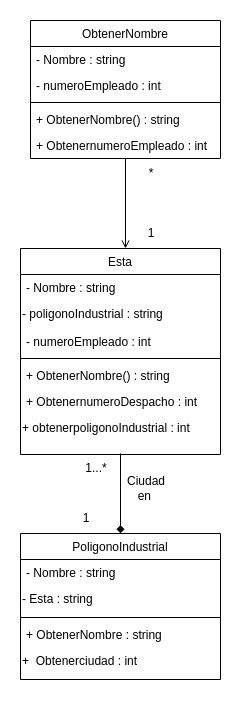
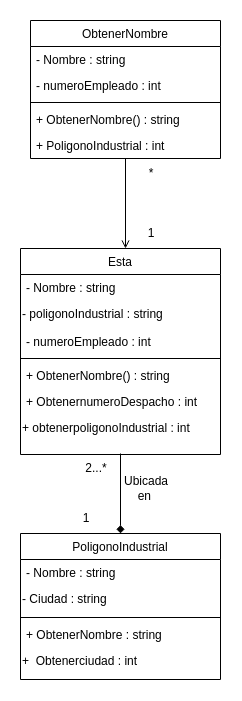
node "+ ObtenernumeroEmpleado : int": label "+ ObtenernumeroEmpleado : int" -> "+ PoligonoIndustrial : int"
node "1...*": label "1...*" -> "2...*"
node "Ciudad en": label "Ciudad en" -> "Ubicada en"
node "- Esta : string": label "- Esta : string" -> "- Ciudad : string"
